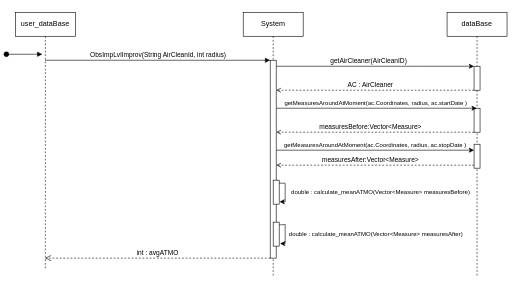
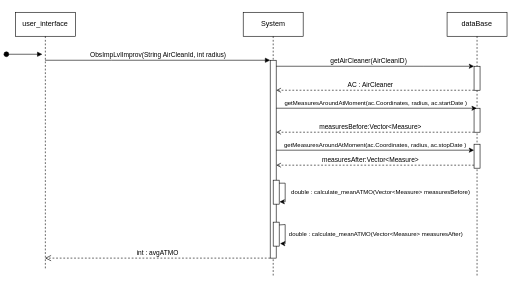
node "user_dataBase": label "user_dataBase" -> "user_interface"
